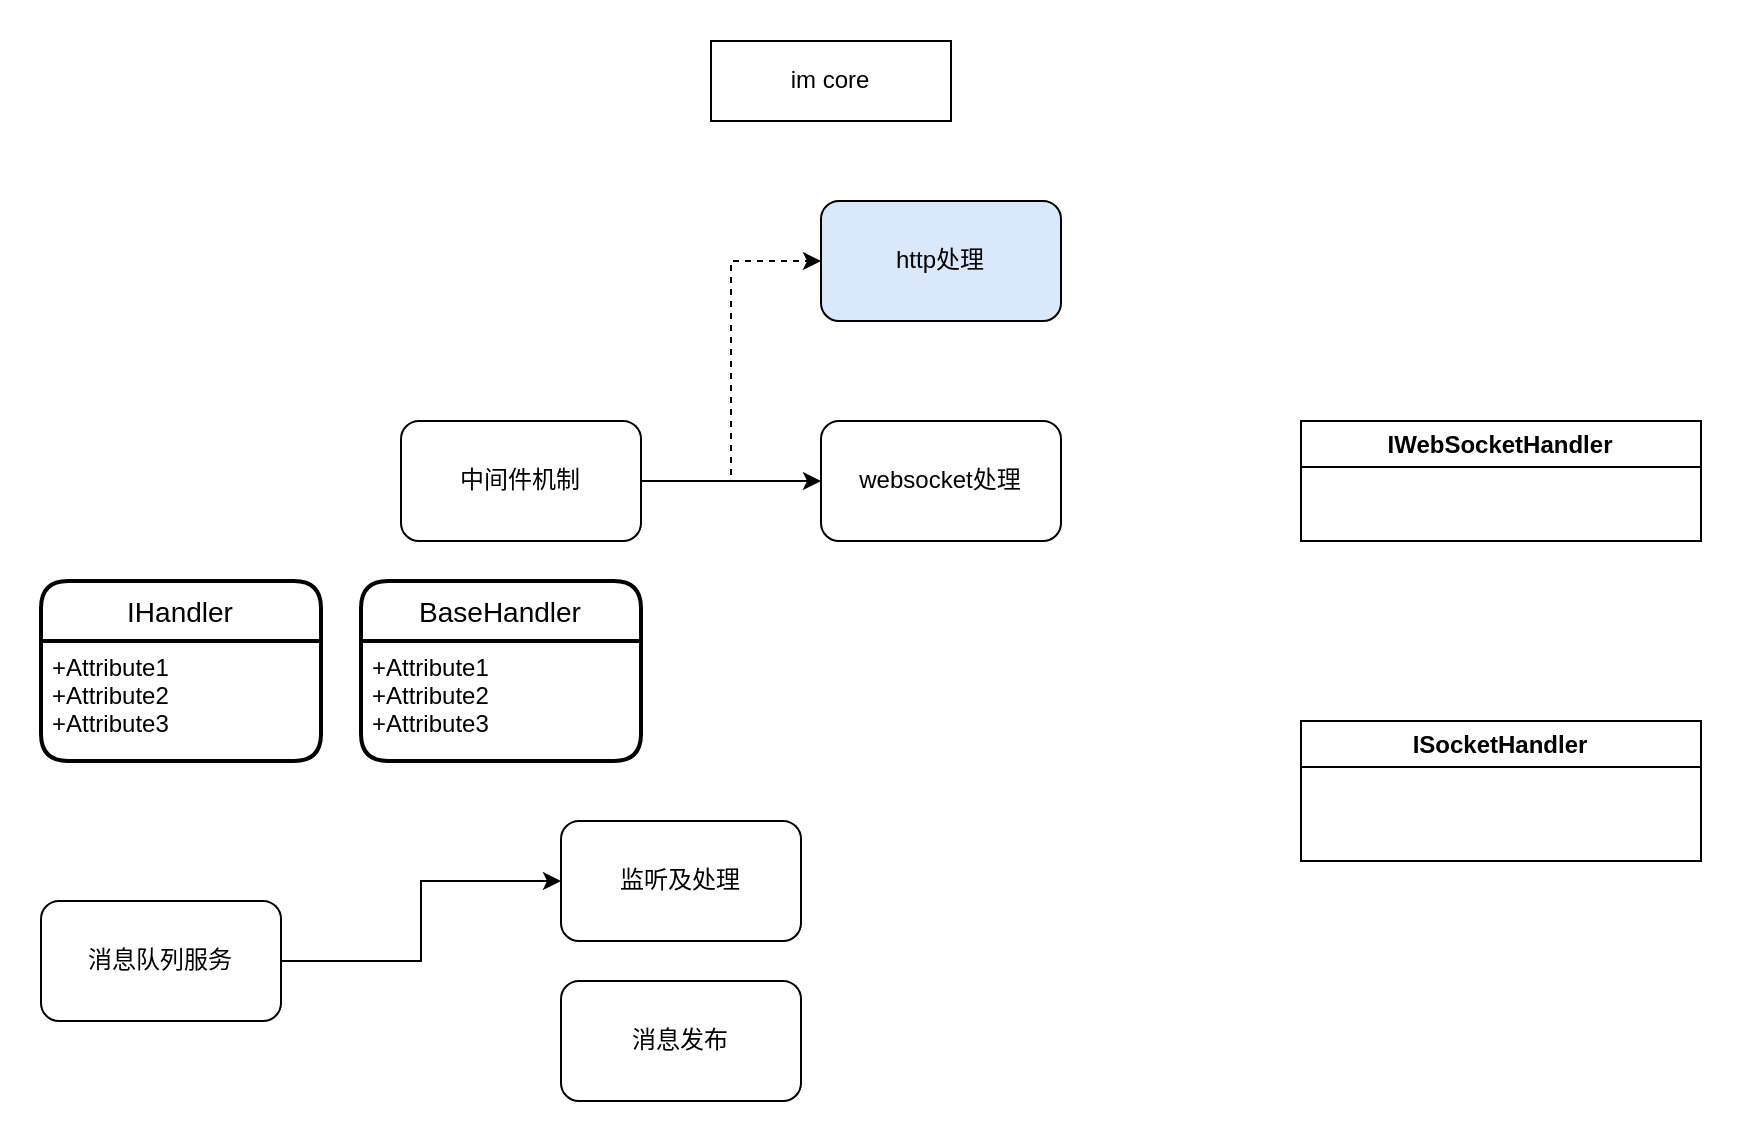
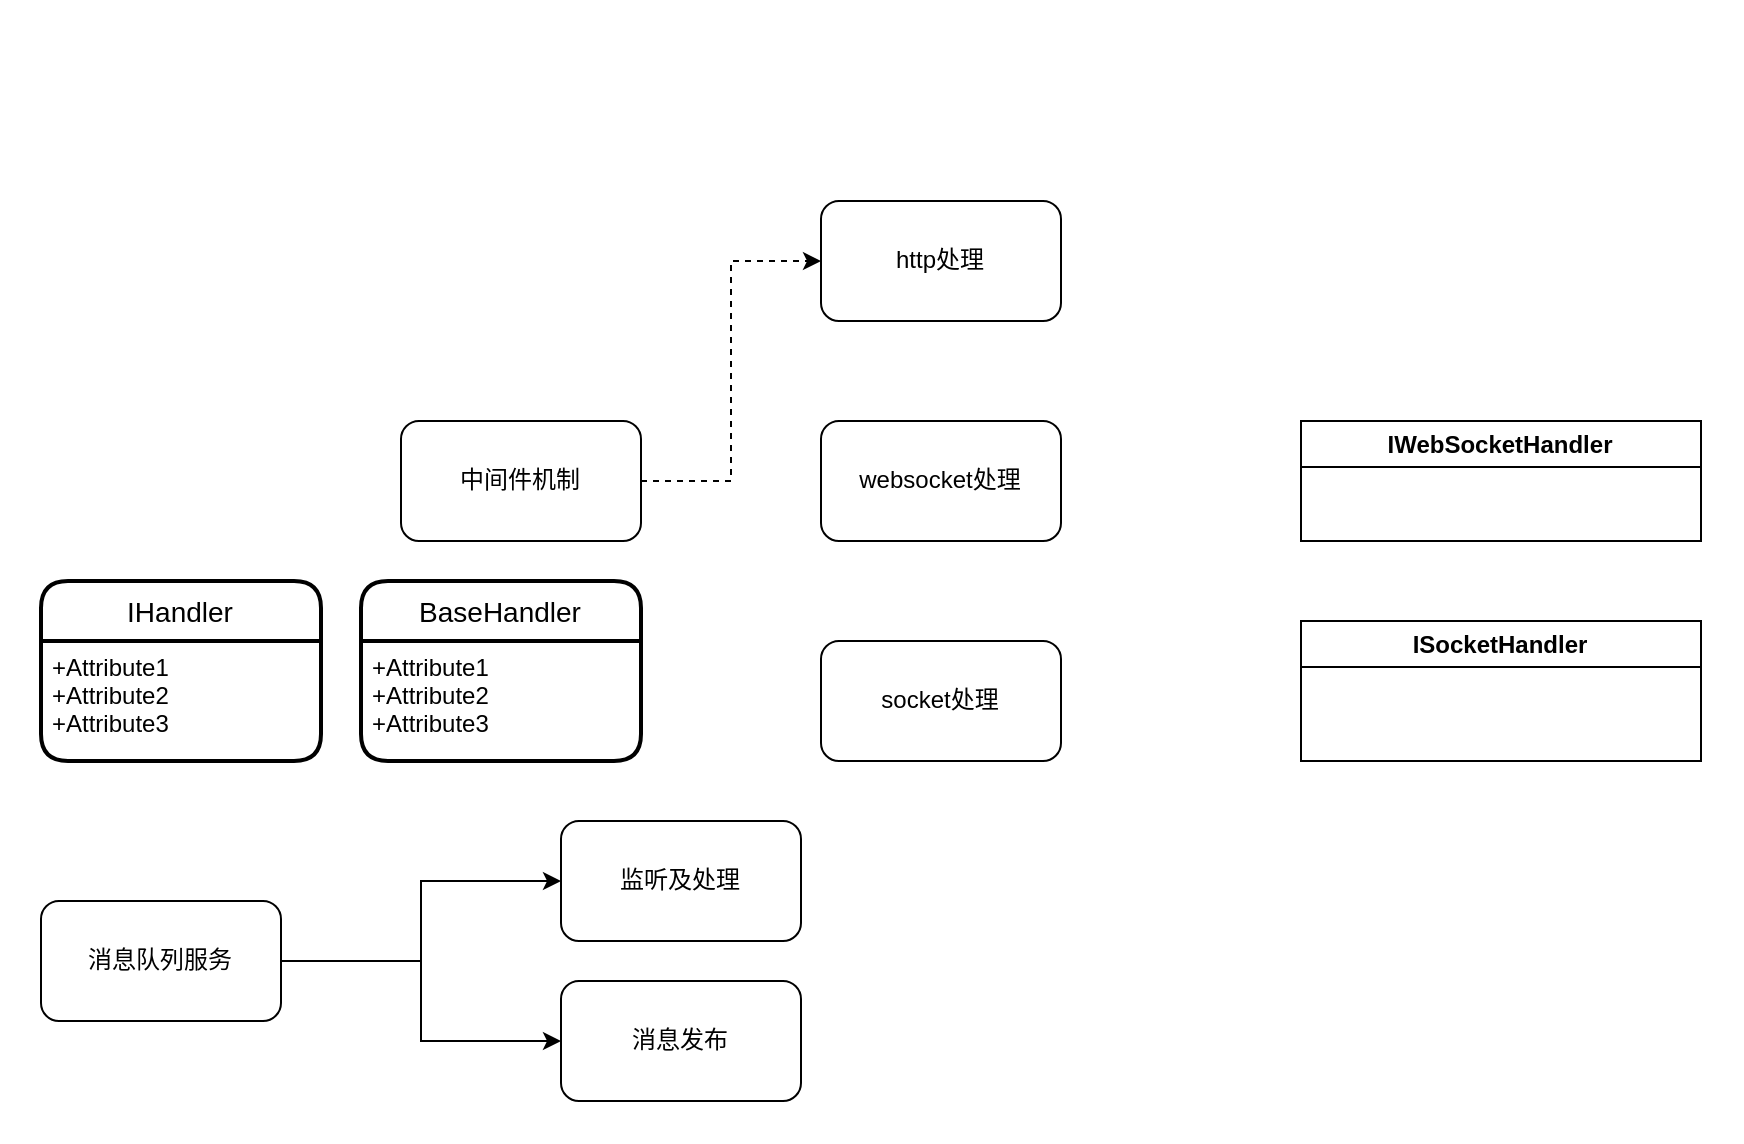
node "im core": removed
node "http处理": fillcolor #dae8fc -> #ffffff
edge "中间件机制" -> "websocket处理": removed
node "socket处理": added
node "ISocketHandler": moved (1501, 791) -> (1501, 691)
edge "消息队列服务" -> "消息发布": added
